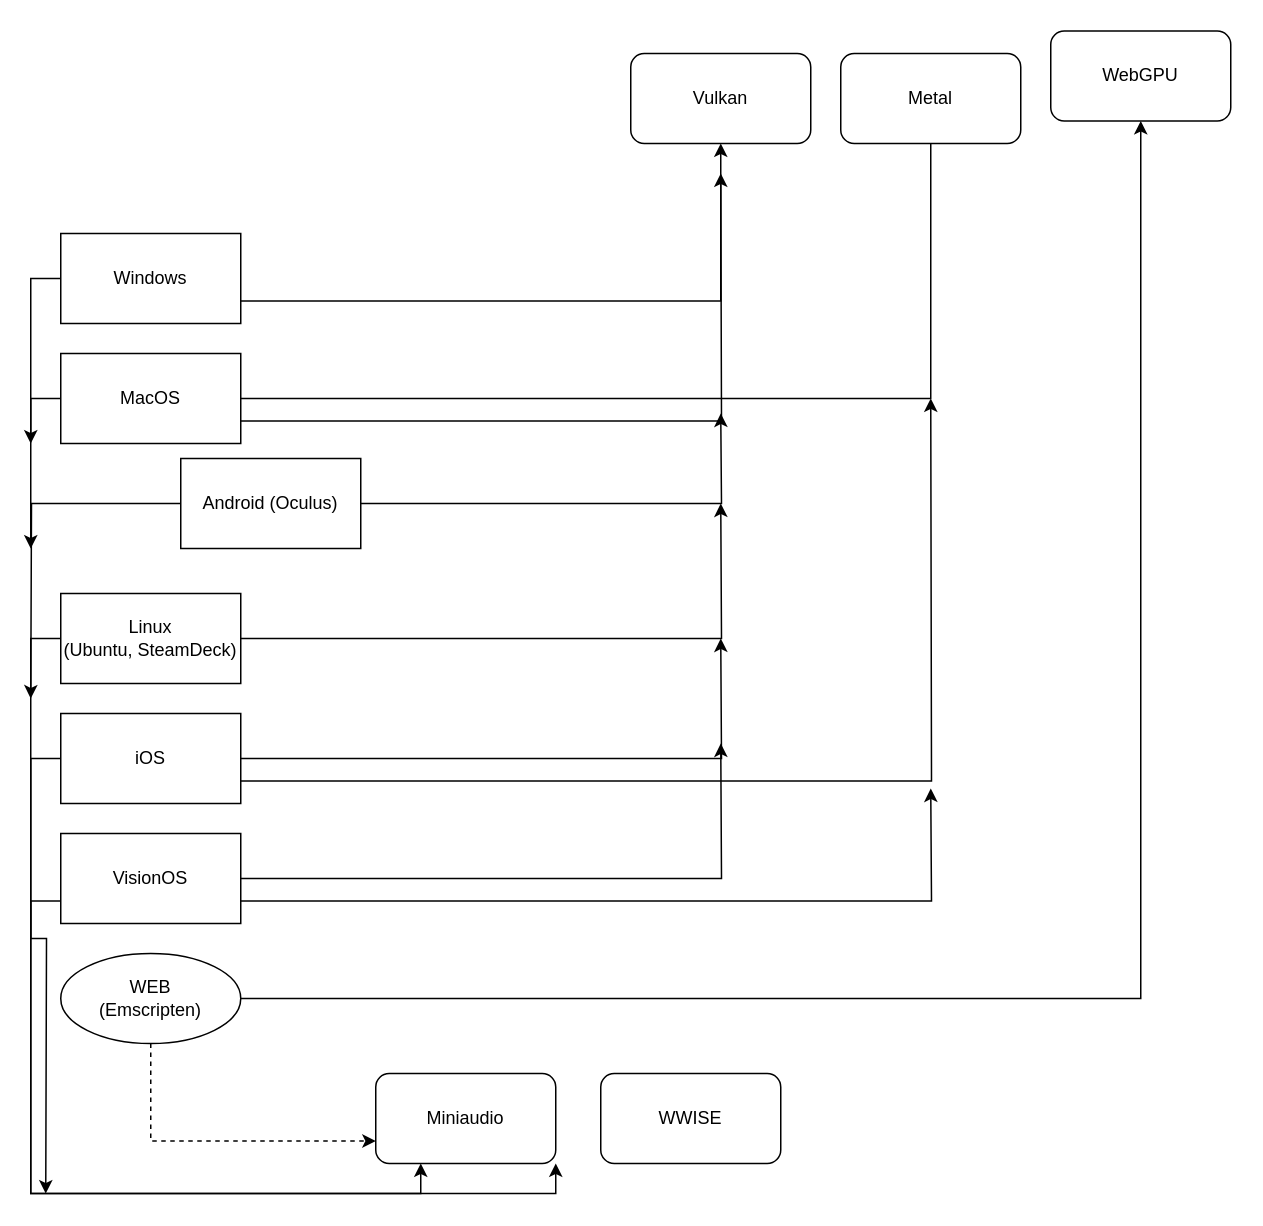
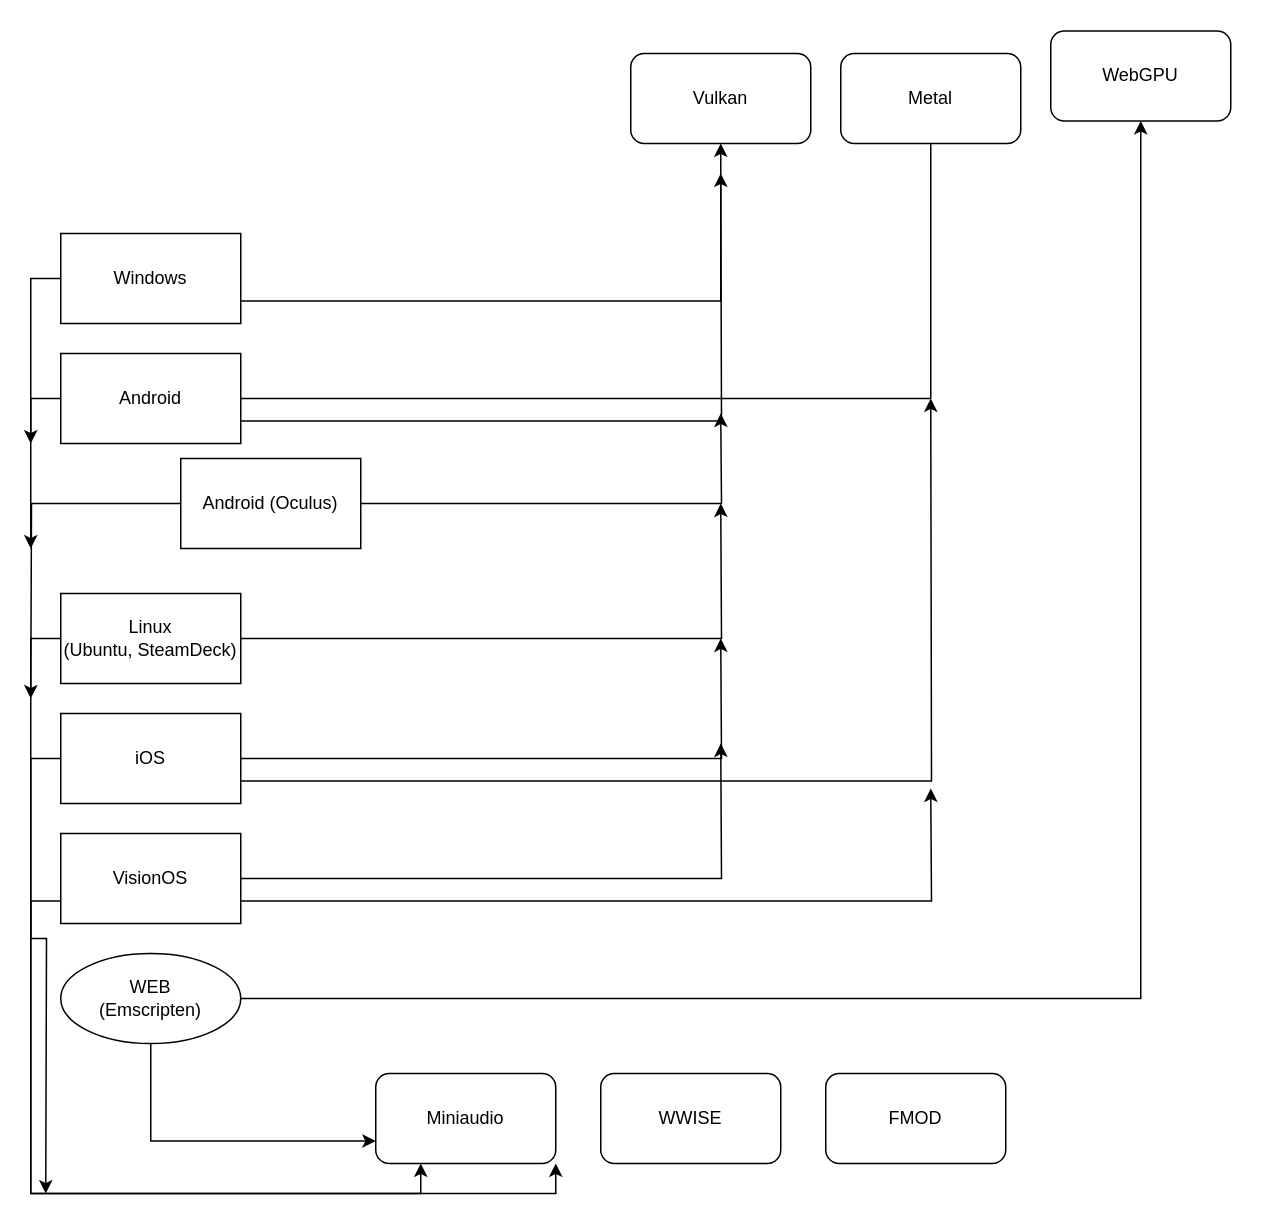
node "MacOS": label "MacOS" -> "Android"
node "FMOD": added
edge "WEB (Emscripten)" -> "Miniaudio": style dashed -> solid
